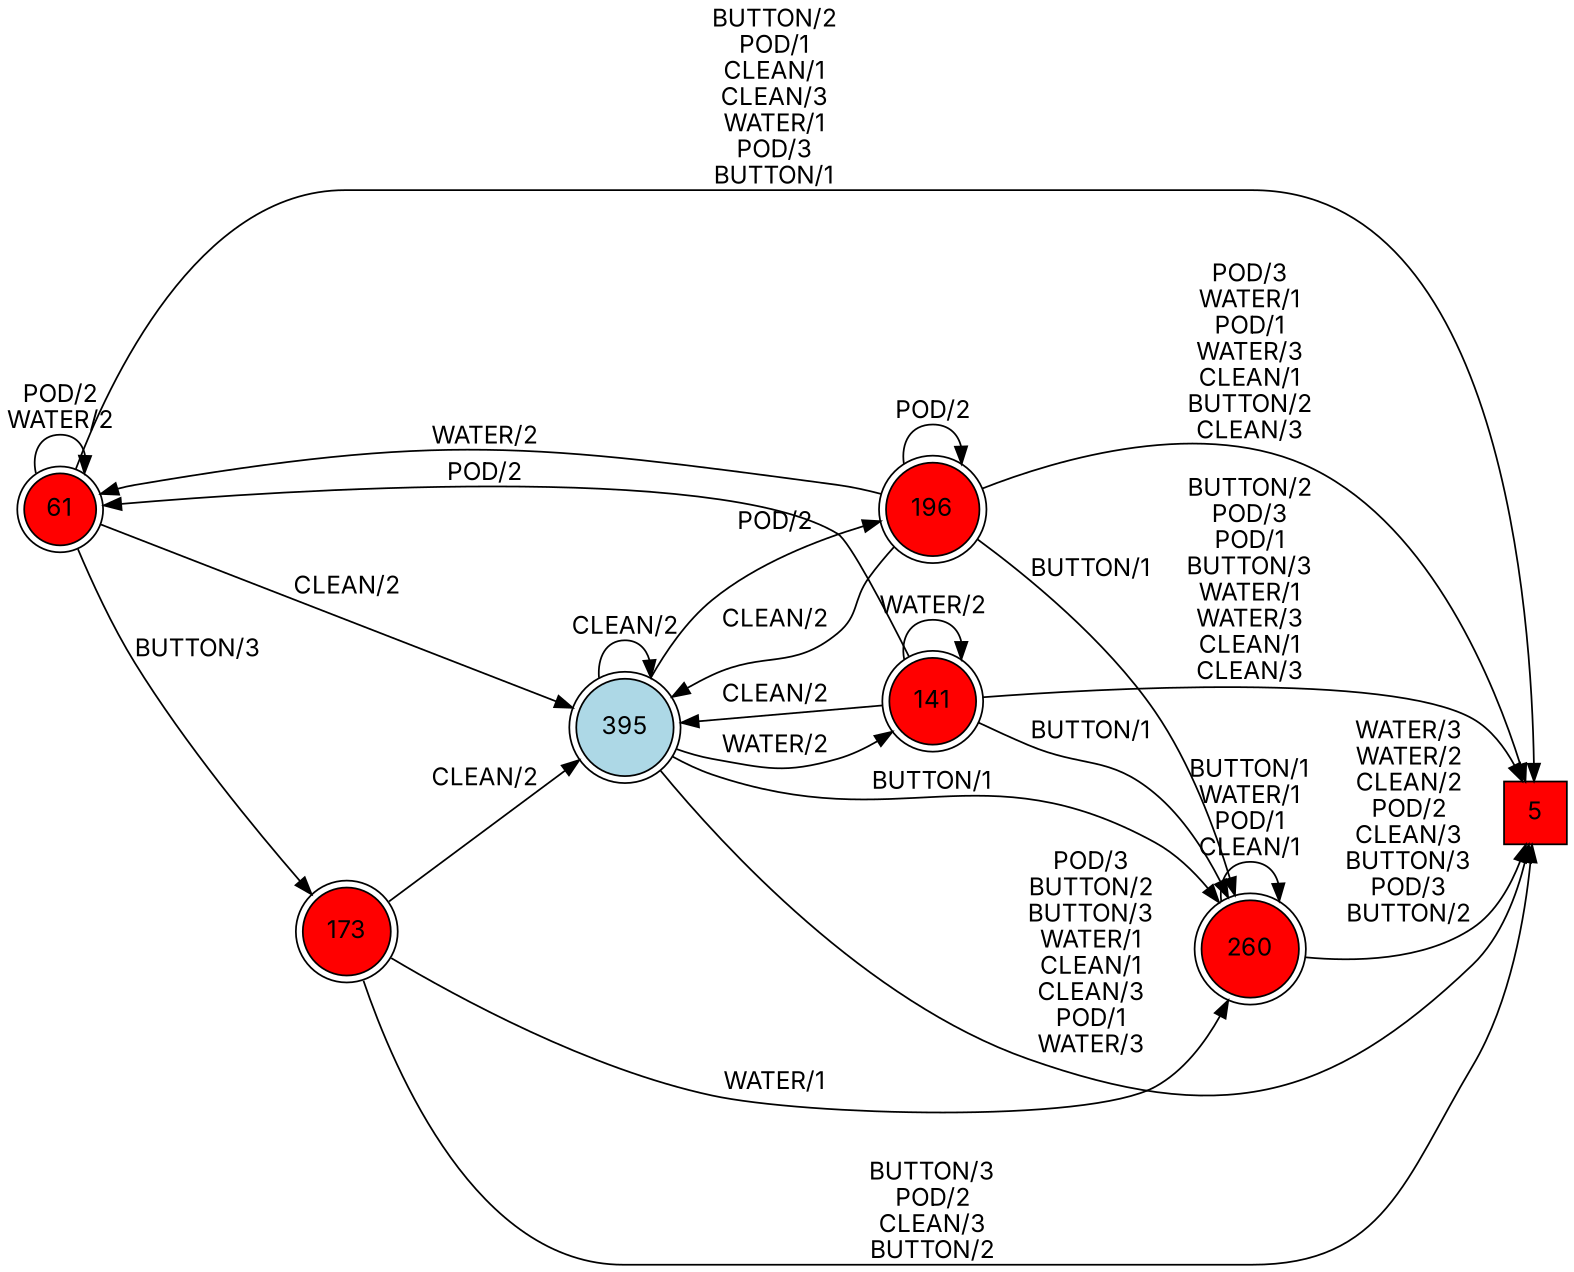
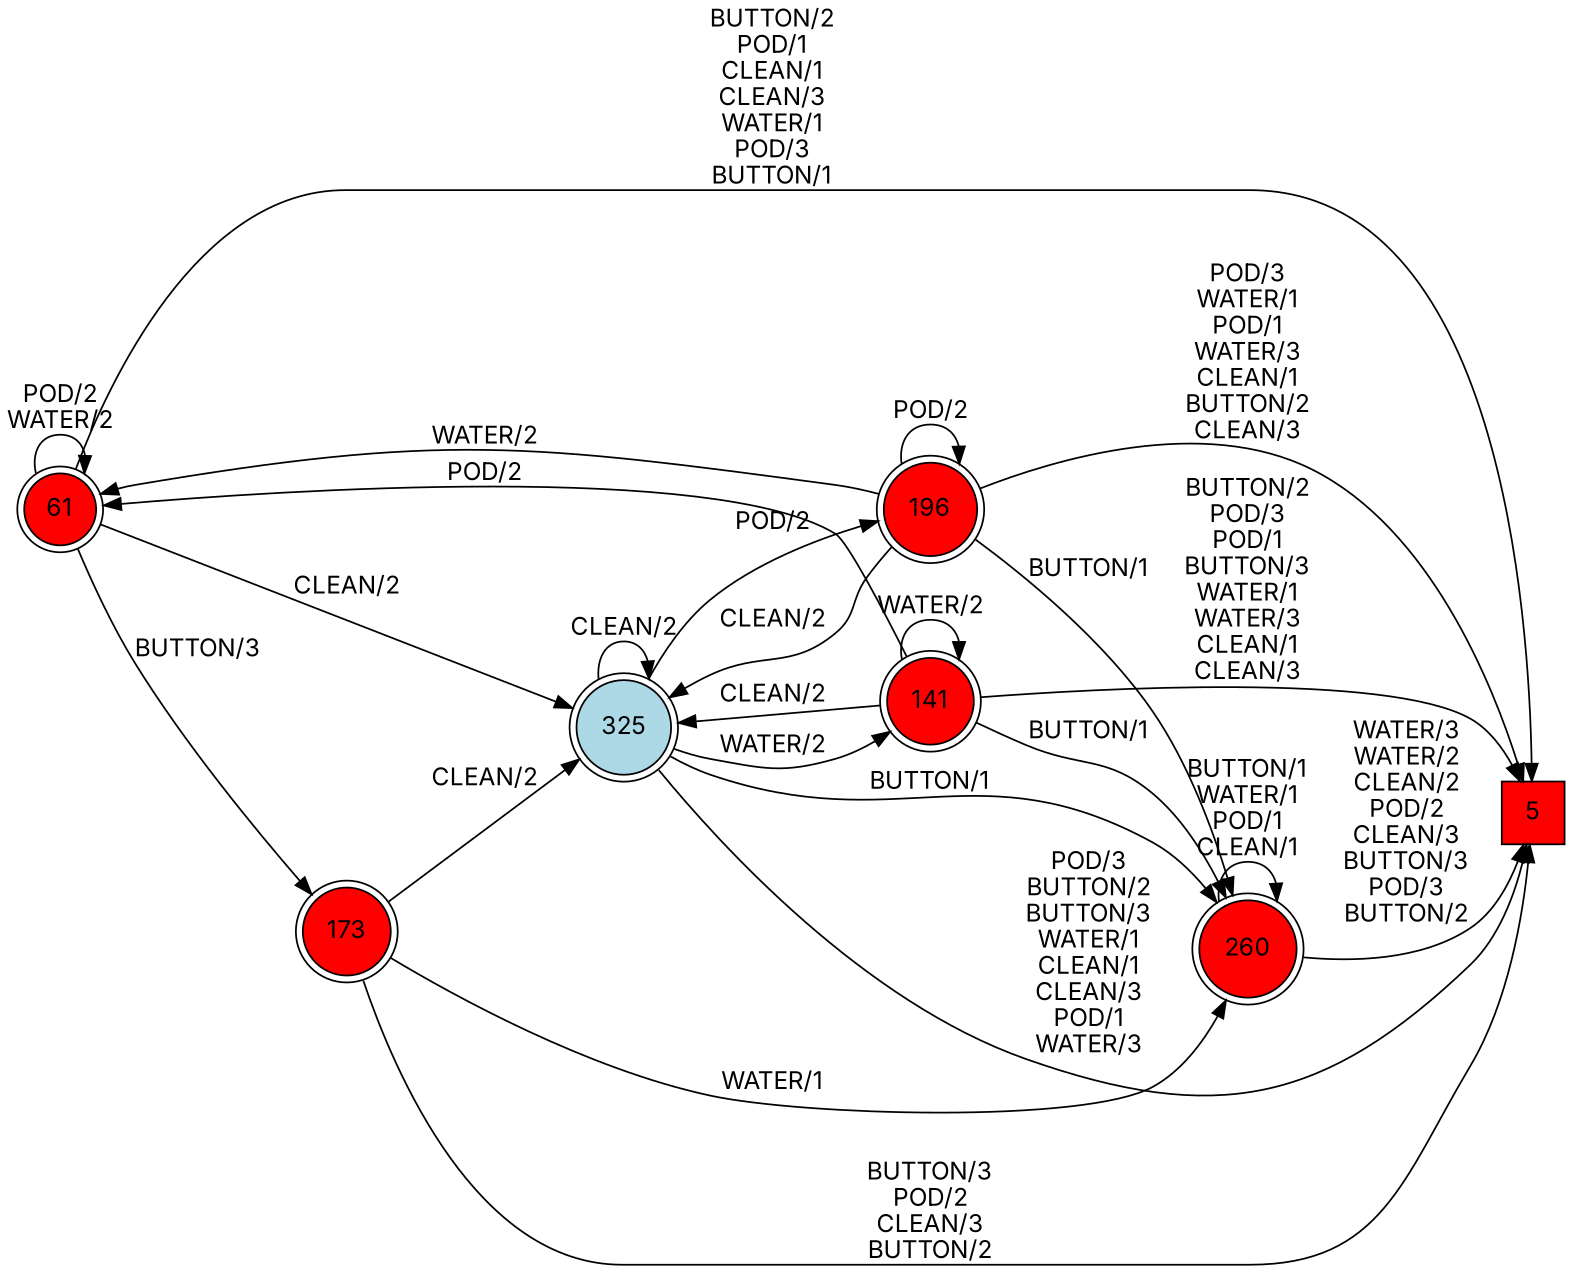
node "395": label "395" -> "325"
